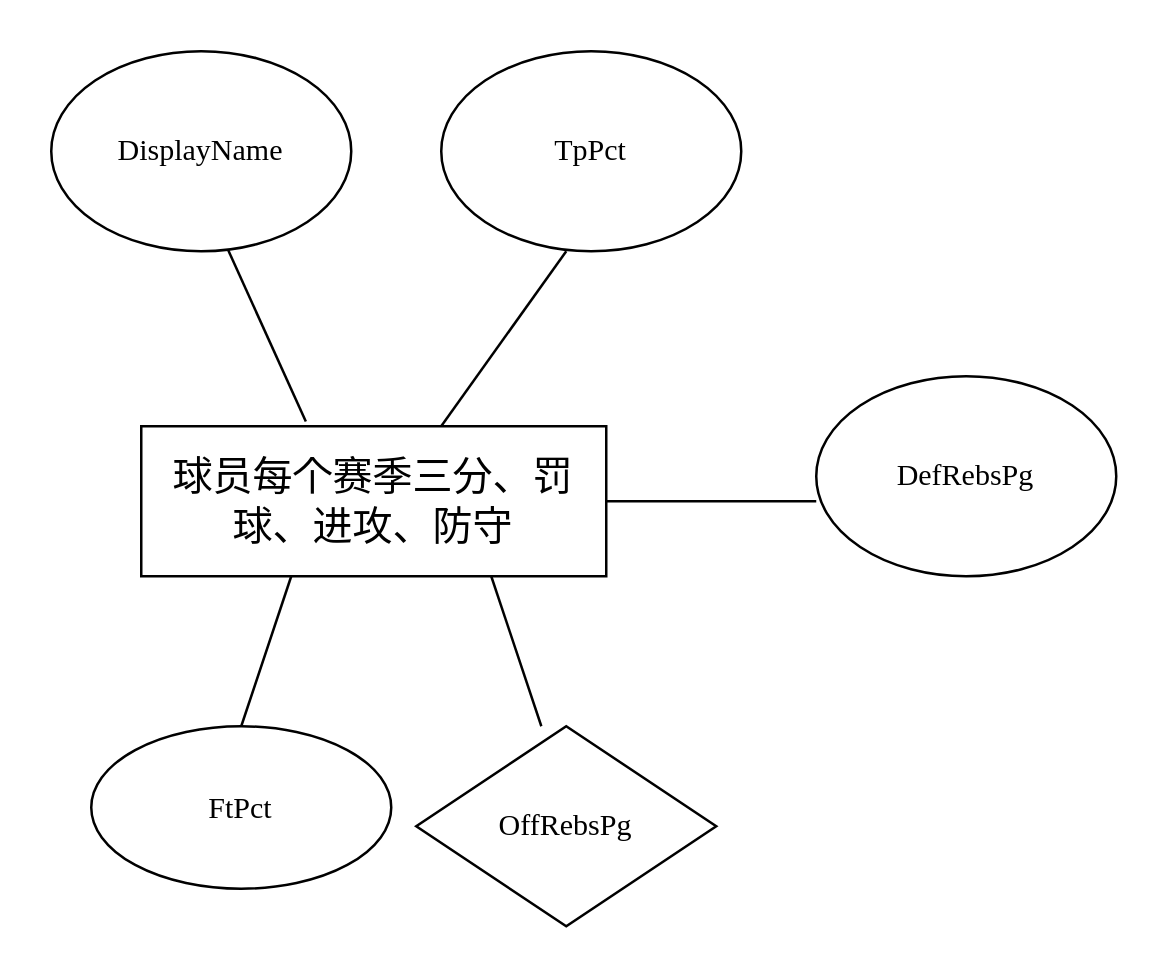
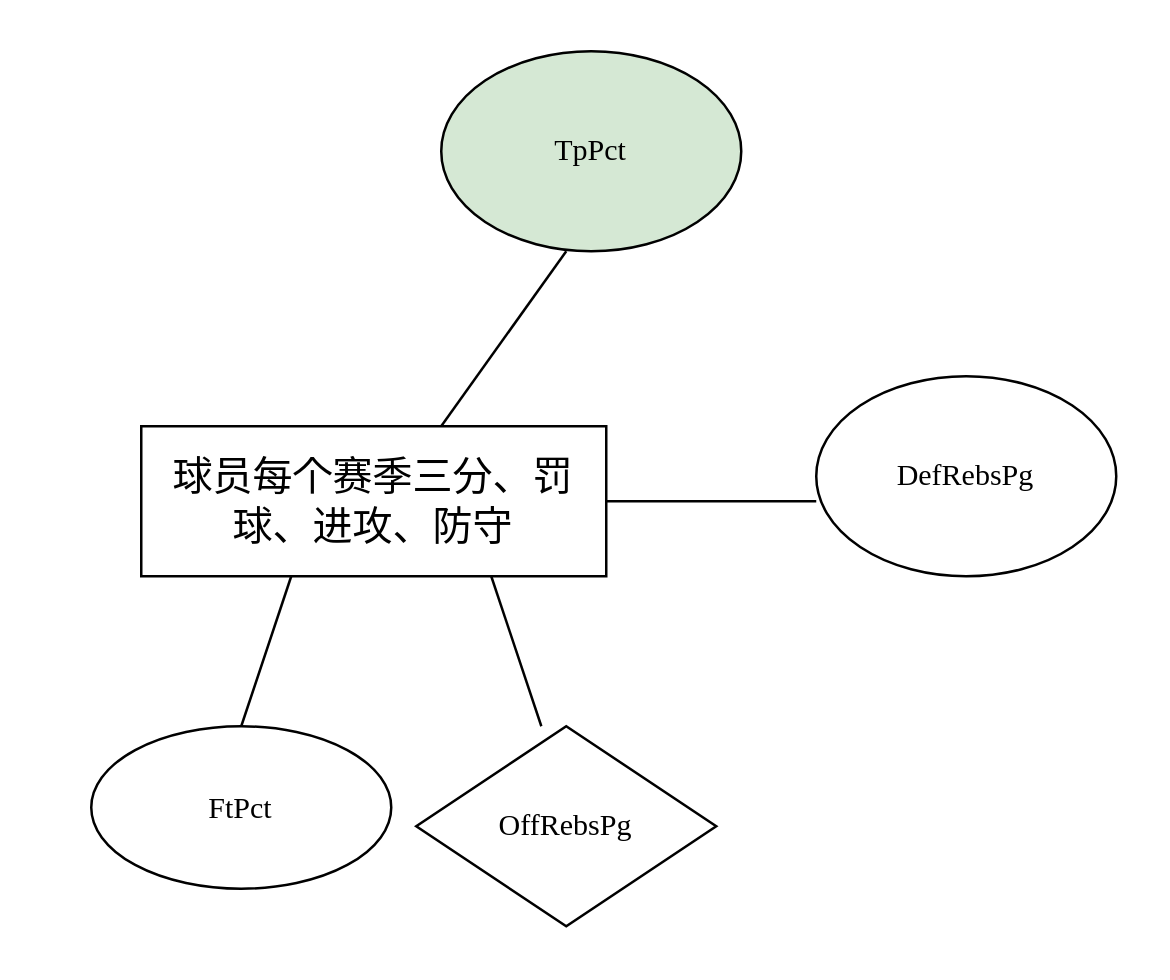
node "DisplayName": removed
node "TpPct": fillcolor #ffffff -> #d5e8d4
edge "DisplayName" -- "球员每个赛季三分、罚球、进攻、防守": removed
